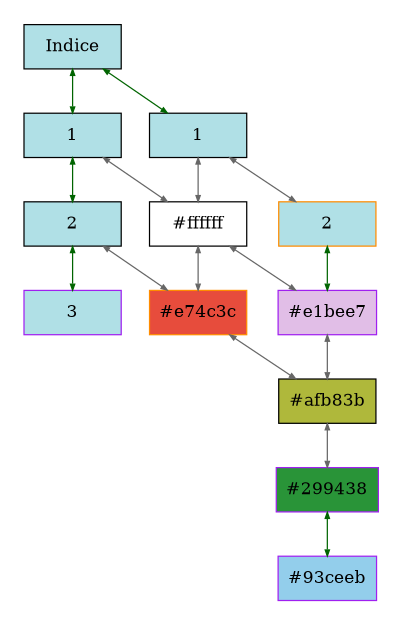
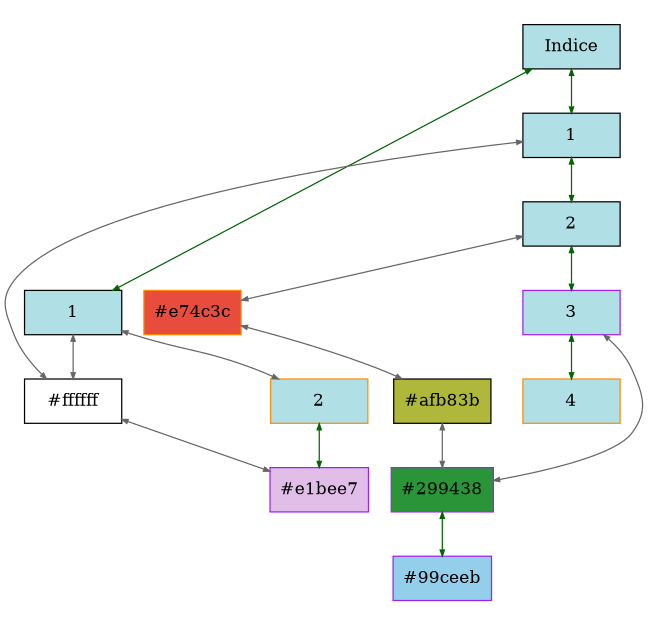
edge "#ffffff" -- "#e74c3c": removed
edge "#e1bee7" -- "#afb83b": removed
node "4": added
edge "3" -- "#299438": added
node "#93ceeb": label "#93ceeb" -> "#99ceeb"
